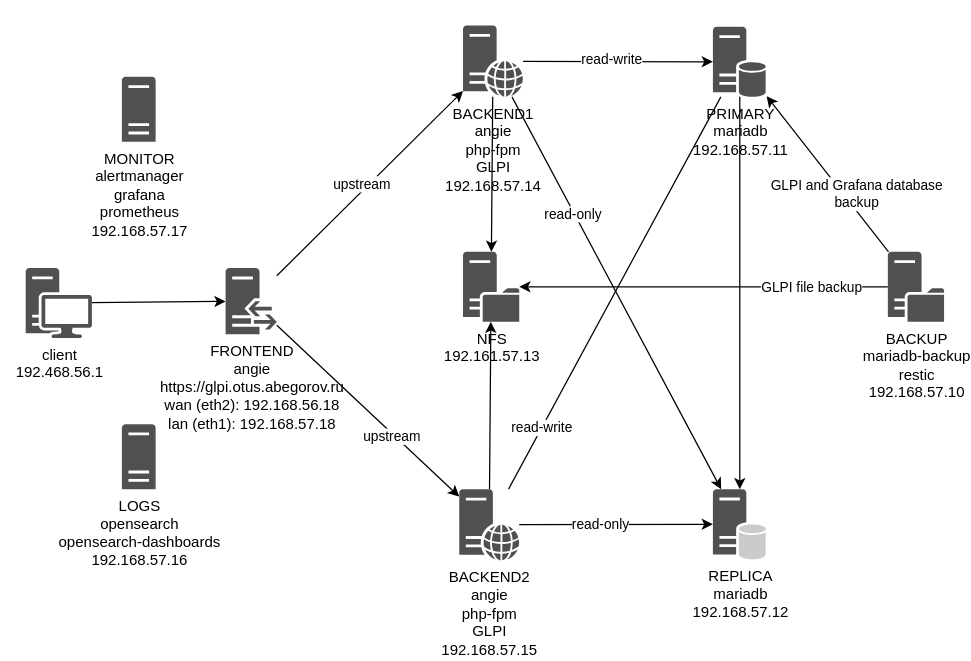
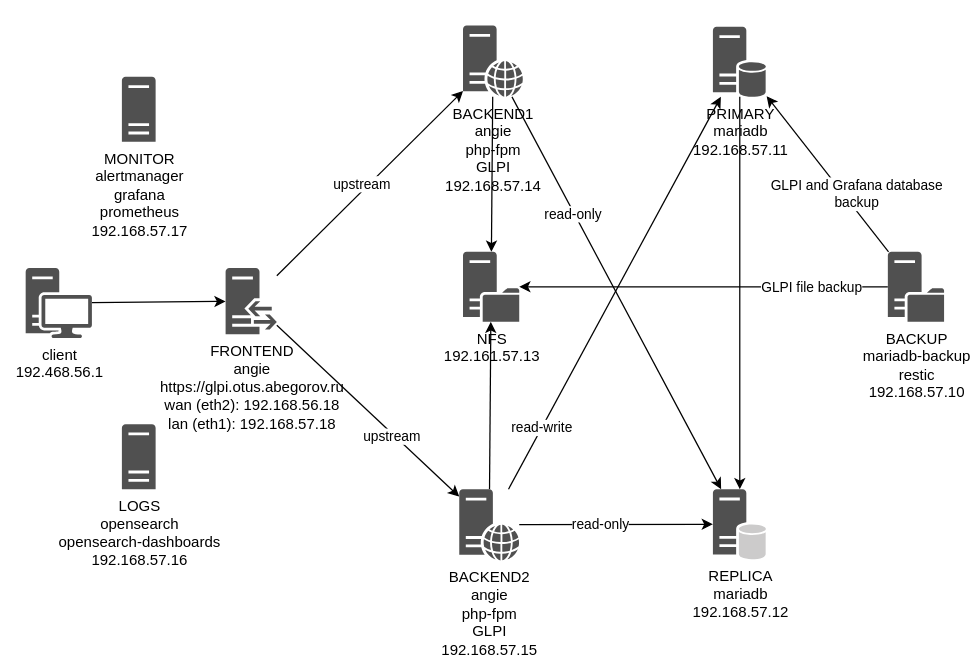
edge "BACKEND1 angie php-fpm GLPI 192.168.57.14" -> "PRIMARY mariadb 192.168.57.11": removed, label "read-write"
edge "PRIMARY mariadb 192.168.57.11" -- "BACKEND2 angie php-fpm GLPI 192.168.57.15": arrowhead none -> classic
